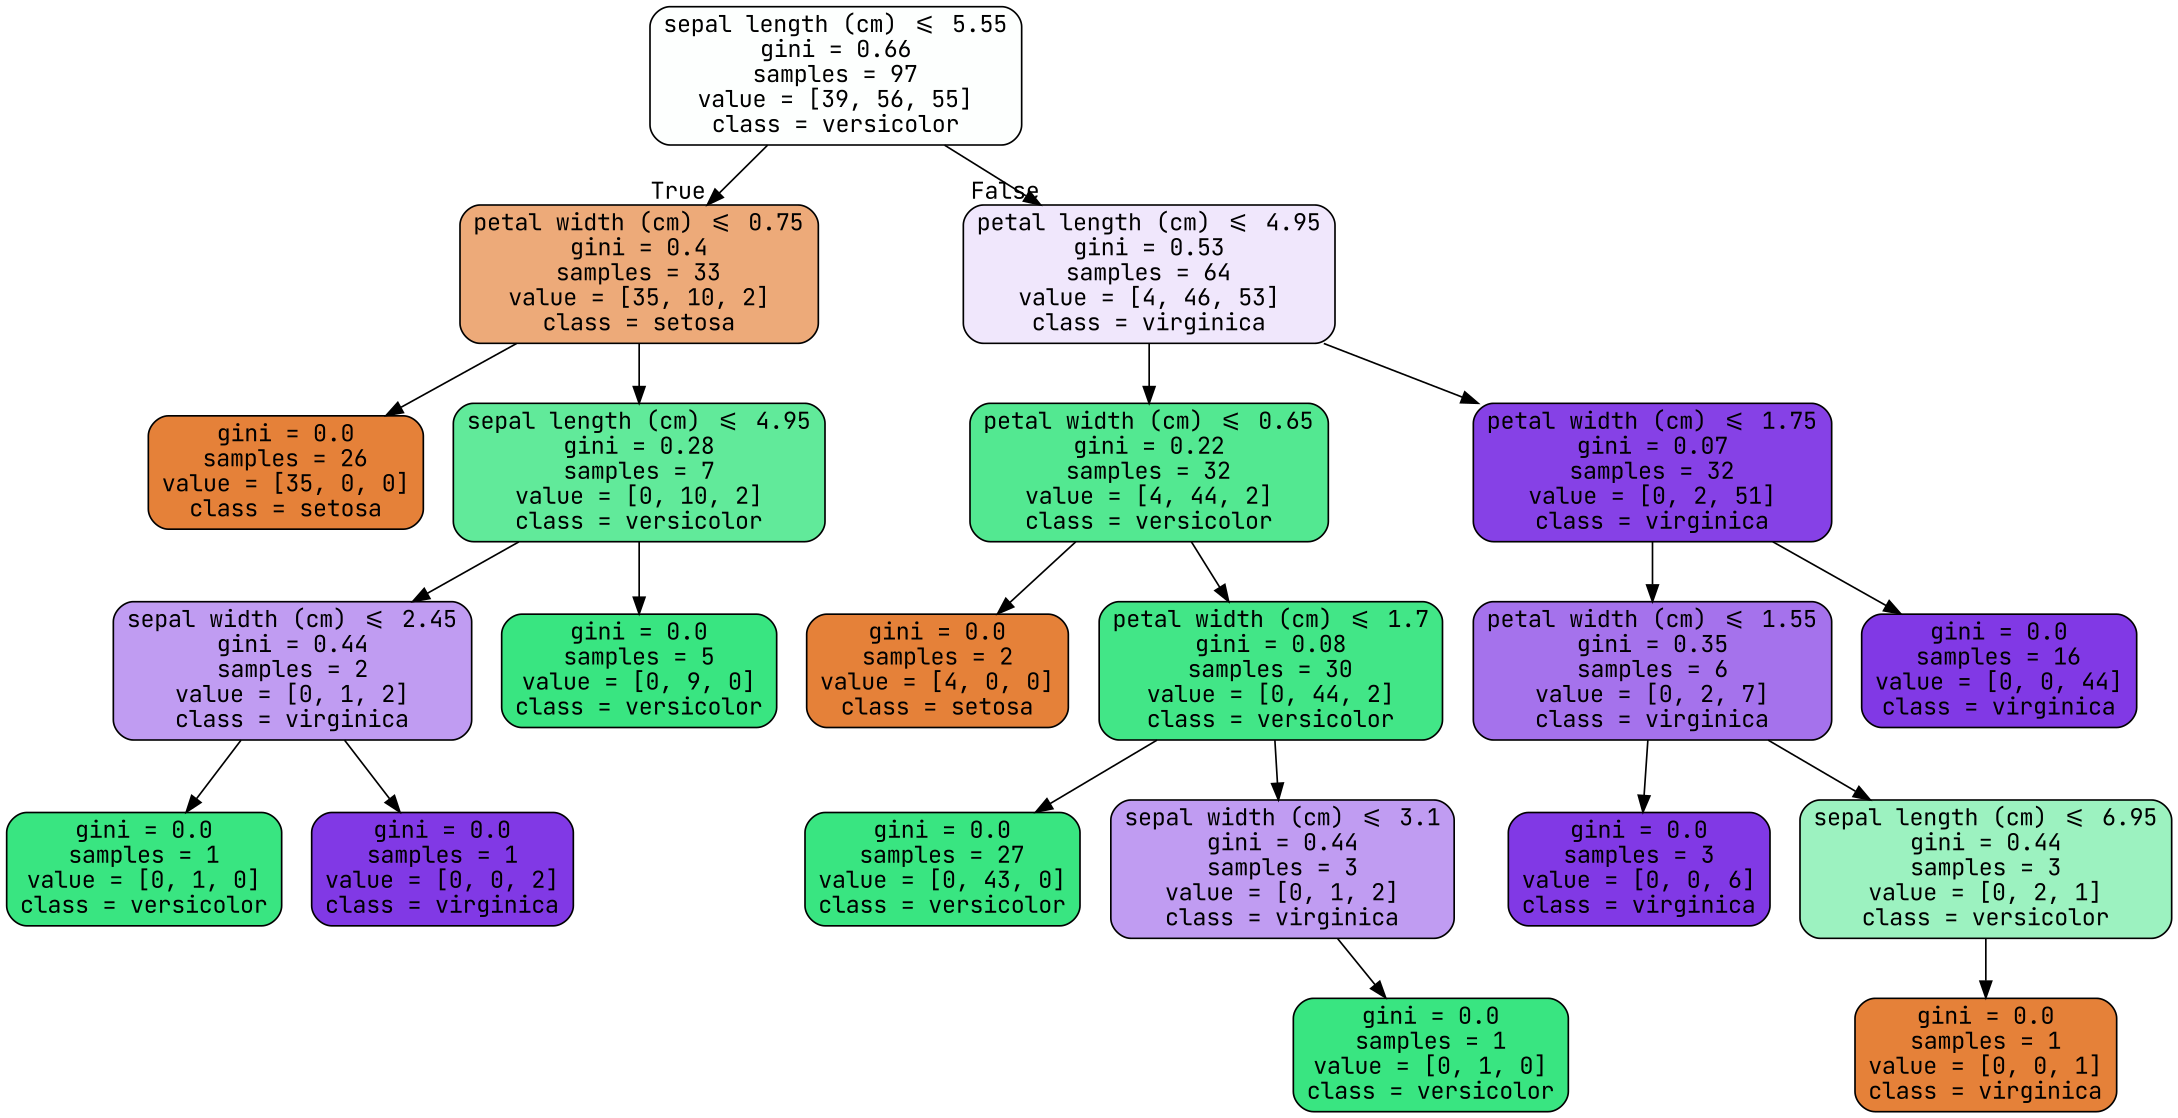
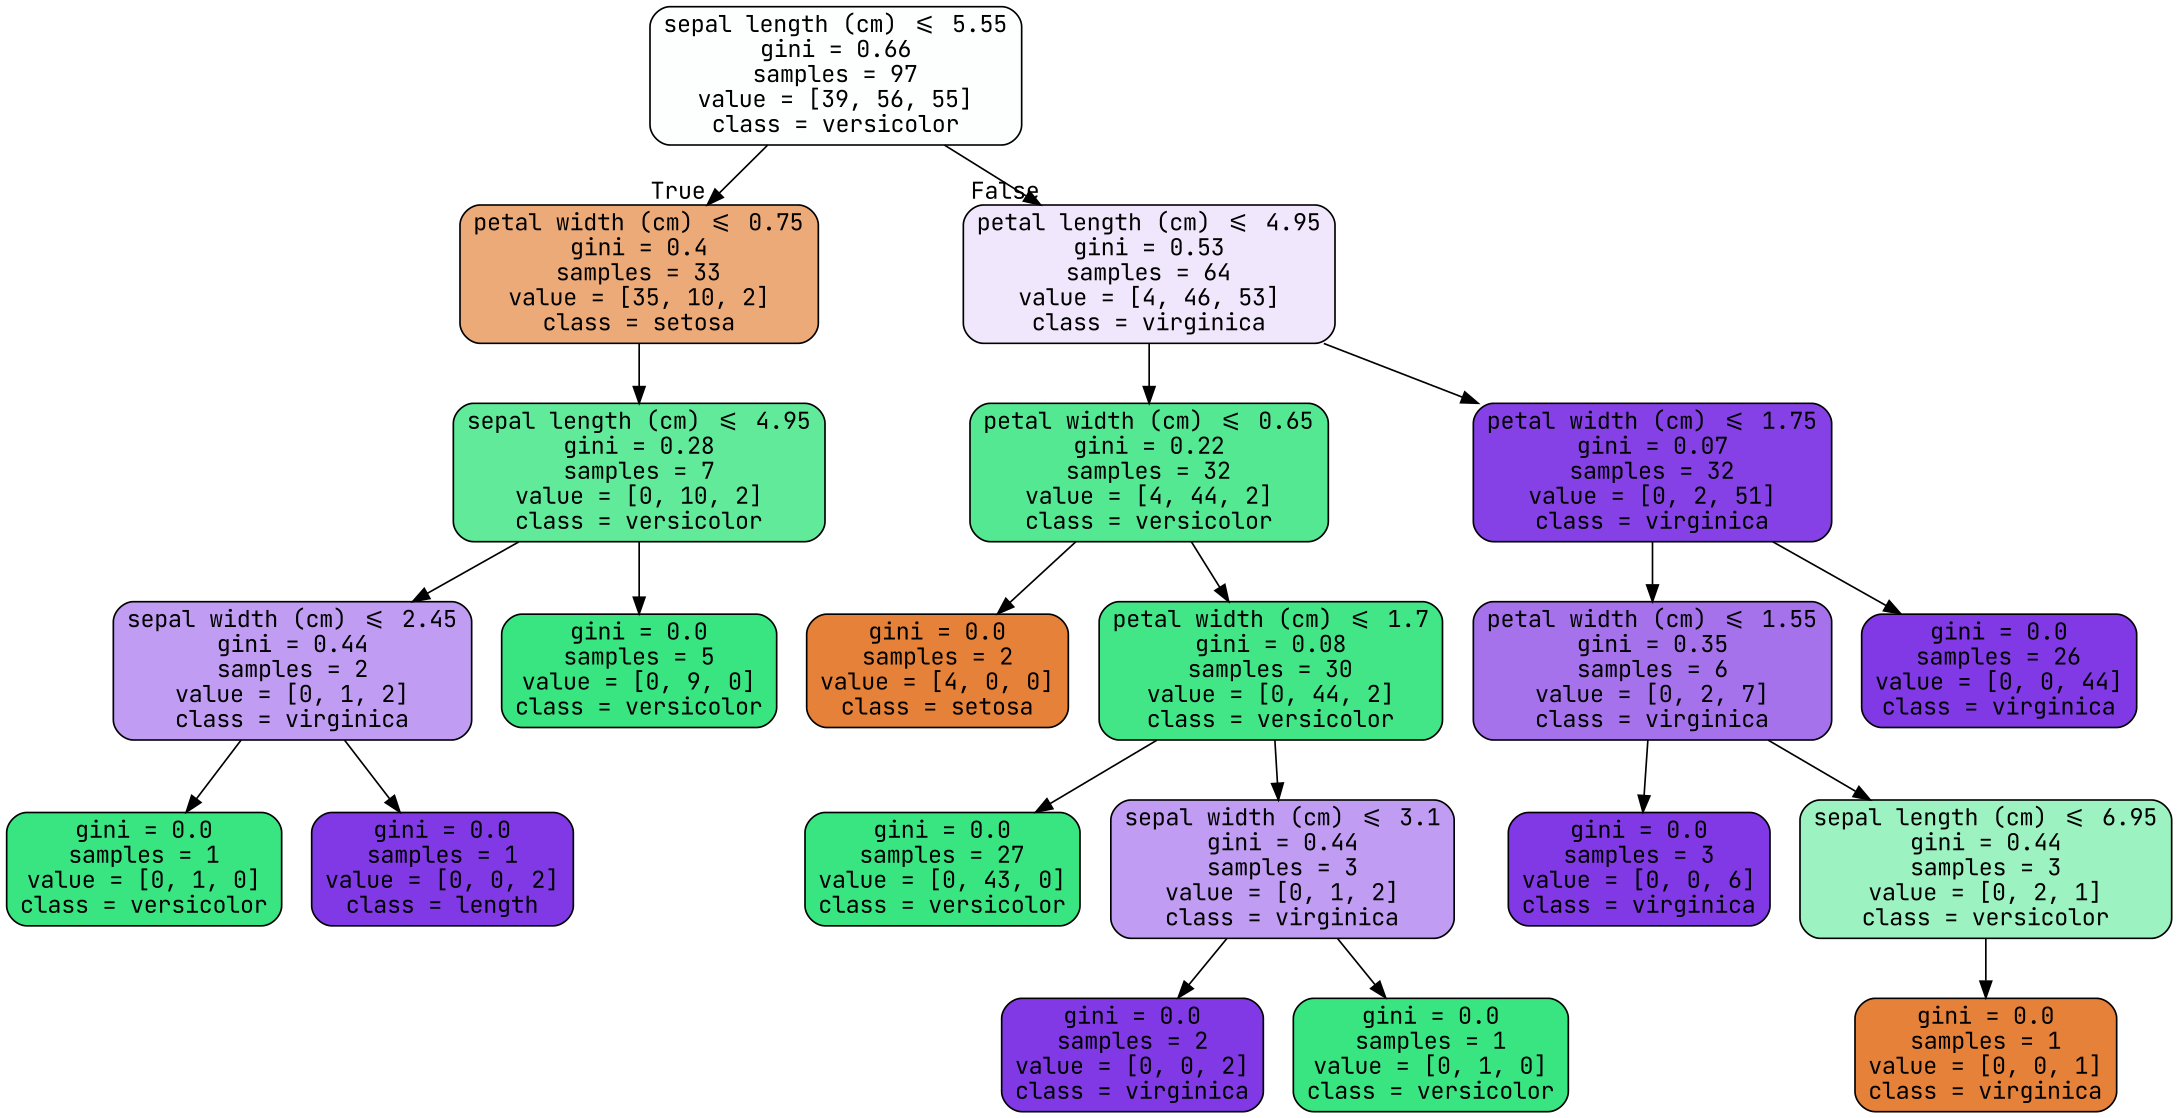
node "gini = 0.0 samples = 26 value = [35, 0, 0] class = setosa": removed
node "gini = 0.0 samples = 16 value = [0, 0, 44] class = virginica": label "gini = 0.0 samples = 16 value = [0, 0, 44] class = virginica" -> "gini = 0.0 samples = 26 value = [0, 0, 44] class = virginica"
node "gini = 0.0 samples = 1 value = [0, 0, 2] class = virginica": label "gini = 0.0 samples = 1 value = [0, 0, 2] class = virginica" -> "gini = 0.0 samples = 1 value = [0, 0, 2] class = length"
node "gini = 0.0 samples = 2 value = [0, 0, 2] class = virginica": added
